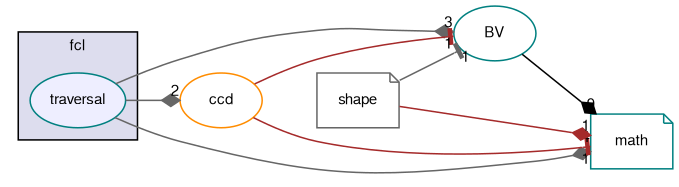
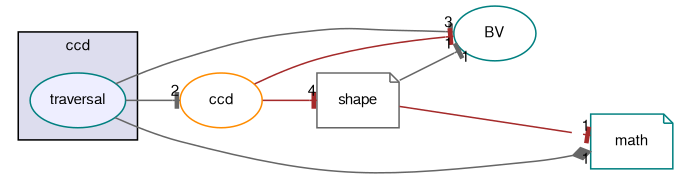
edge "traversal" -> "BV": arrowhead diamond -> tee
cluster "fcl": label "fcl" -> "ccd"
edge "BV" -> "math": removed
edge "traversal" -> "ccd": arrowhead diamond -> tee
edge "shape" -> "math": arrowhead diamond -> tee
edge "ccd" -> "math": now "ccd" -> "shape"
